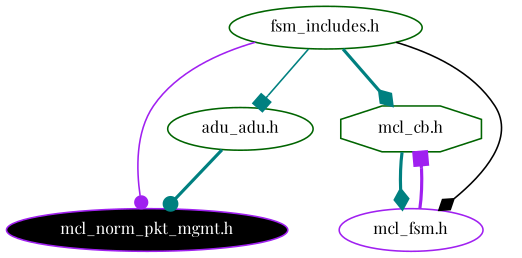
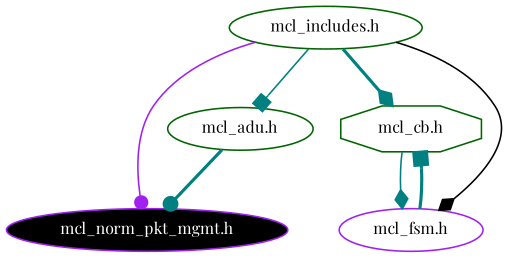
node "fsm_includes.h": label "fsm_includes.h" -> "mcl_includes.h"
node "adu_adu.h": label "adu_adu.h" -> "mcl_adu.h"
edge "mcl_cb.h" -> "mcl_fsm.h": style bold -> solid
edge "mcl_fsm.h" -> "mcl_cb.h": color purple -> teal
